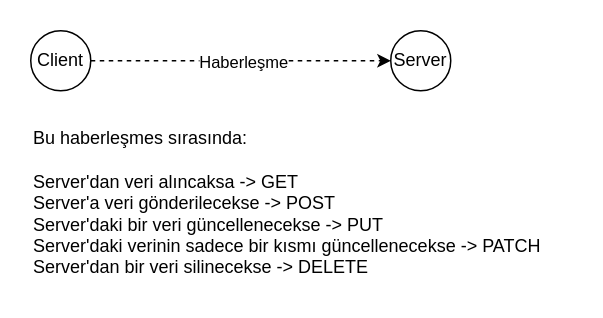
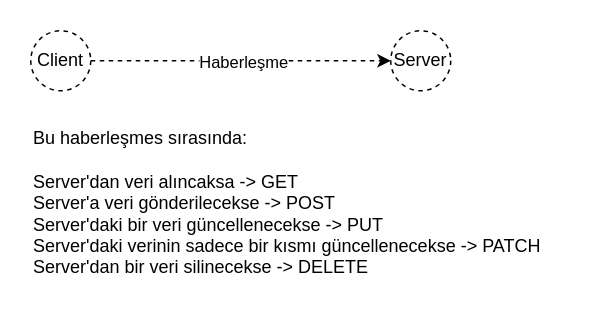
node "Client": style solid -> dashed
node "Server": style solid -> dashed
